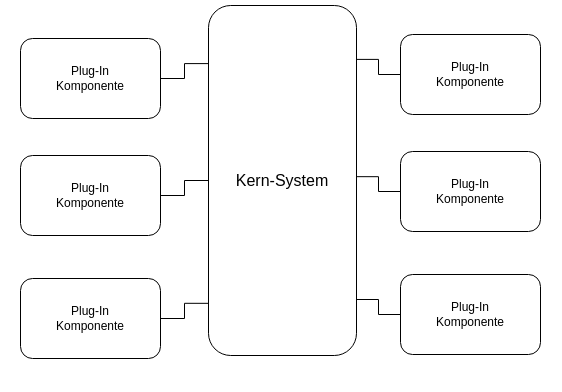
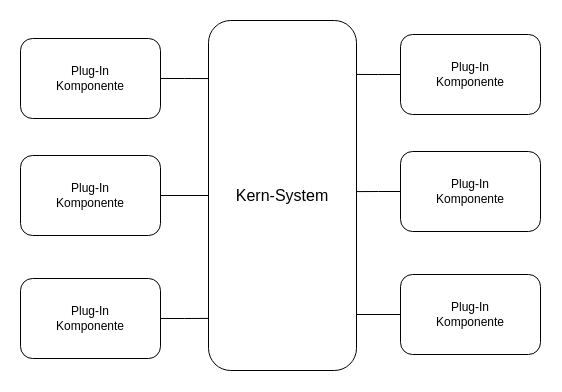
node "Kern-System": moved (283, 181) -> (283, 196)
